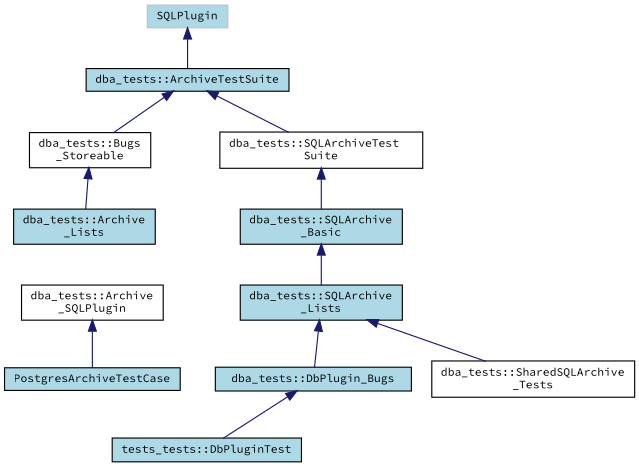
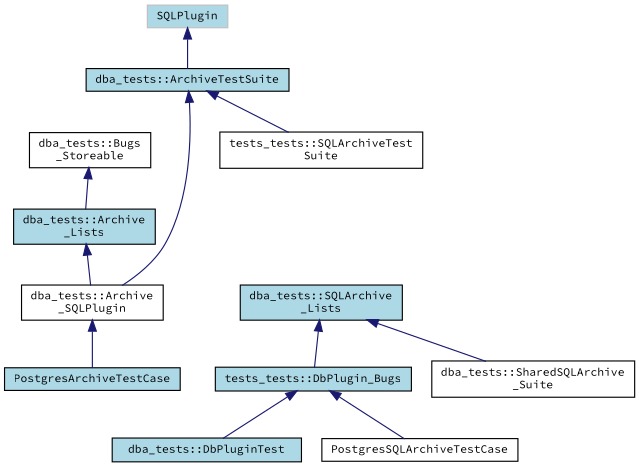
edge "dba_tests::Bugs _Storeable" -> "dba_tests::ArchiveTestSuite": now "dba_tests::Archive _SQLPlugin" -> "dba_tests::ArchiveTestSuite"
node "dba_tests::SQLArchiveTest Suite": label "dba_tests::SQLArchiveTest Suite" -> "tests_tests::SQLArchiveTest Suite"
node "dba_tests::SQLArchive _Basic": removed
edge "dba_tests::Archive _SQLPlugin" -> "dba_tests::Archive _Lists": added
node "dba_tests::DbPlugin_Bugs": label "dba_tests::DbPlugin_Bugs" -> "tests_tests::DbPlugin_Bugs"
node "dba_tests::SharedSQLArchive _Tests": label "dba_tests::SharedSQLArchive _Tests" -> "dba_tests::SharedSQLArchive _Suite"
node "tests_tests::DbPluginTest": label "tests_tests::DbPluginTest" -> "dba_tests::DbPluginTest"
node "PostgresSQLArchiveTestCase": added
